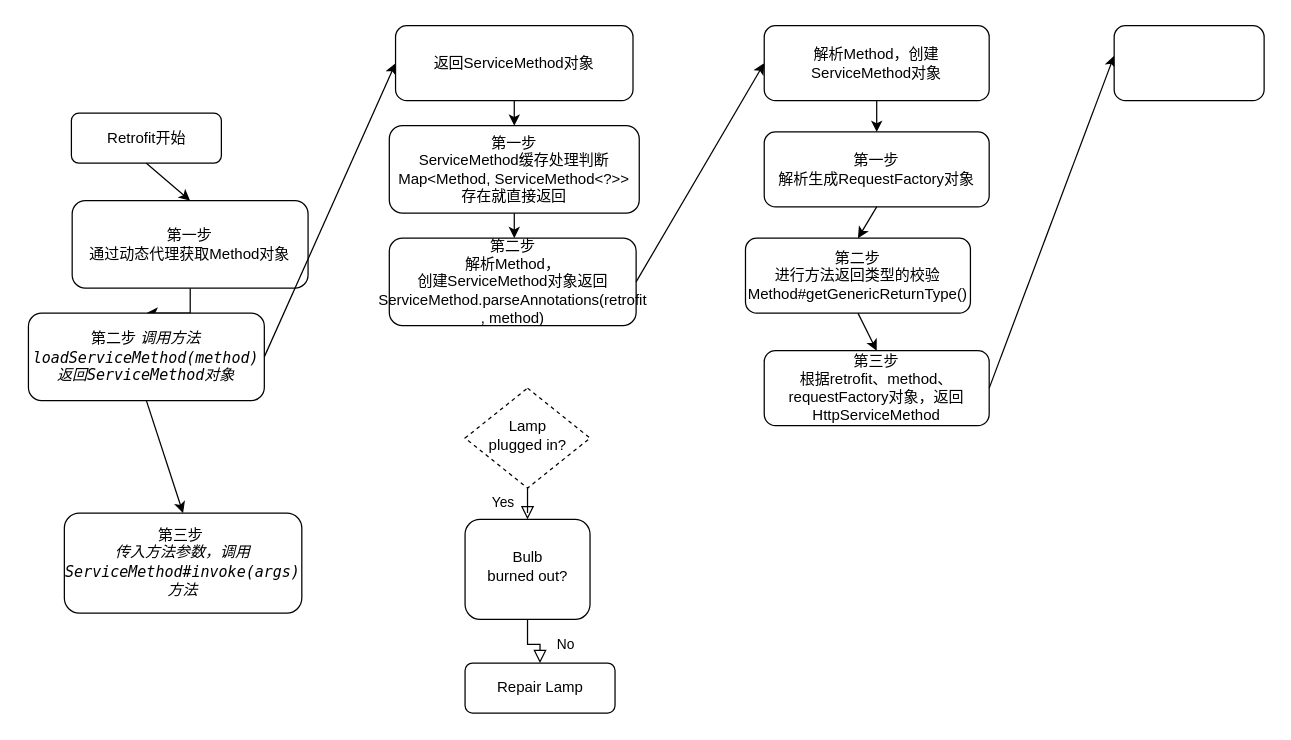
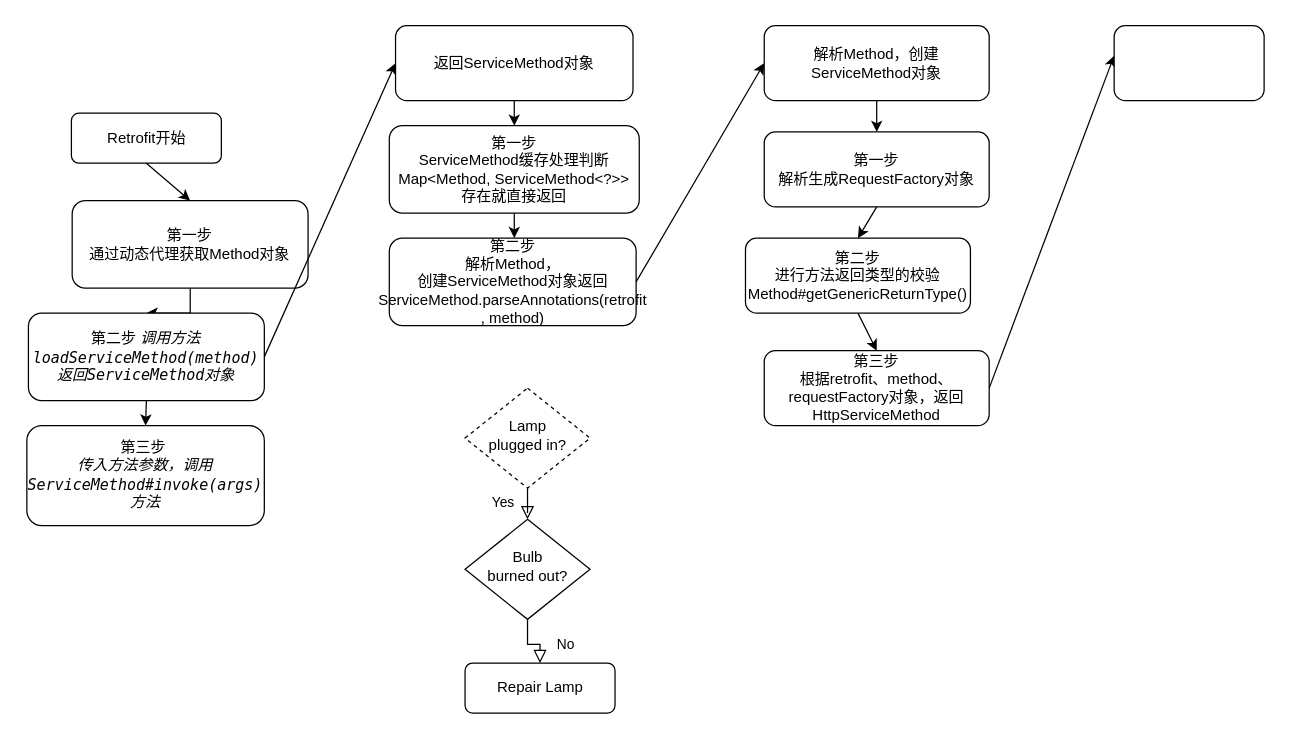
node "第三步 传入方法参数，调用ServiceMethod#invoke(args) 方法": moved (183, 563) -> (146, 476)
node "Bulb burned out?": shape rounded rectangle -> diamond
